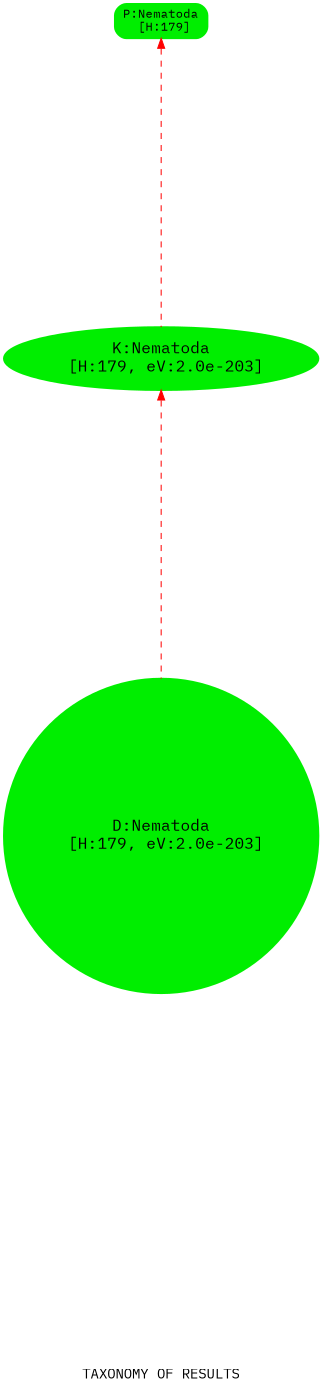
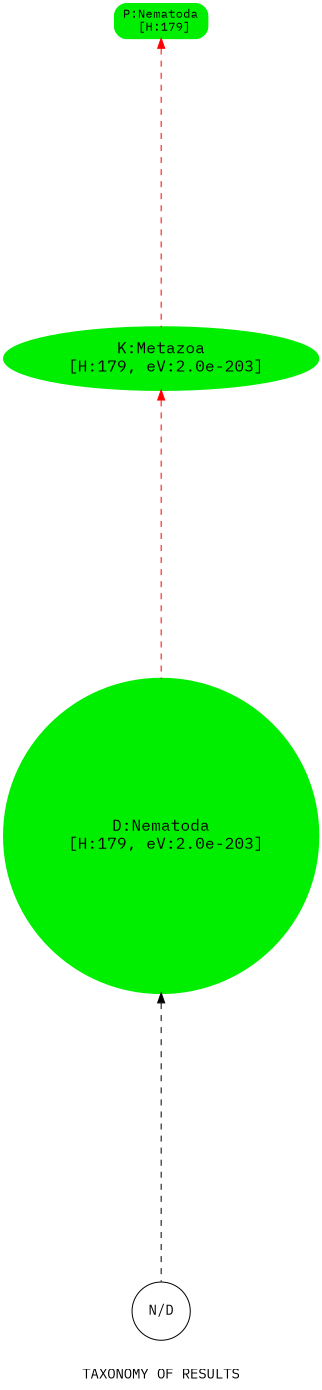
node "K:Nematoda [H:179, eV:2.0e-203]": label "K:Nematoda [H:179, eV:2.0e-203]" -> "K:Metazoa [H:179, eV:2.0e-203]"
node "N/D": added
